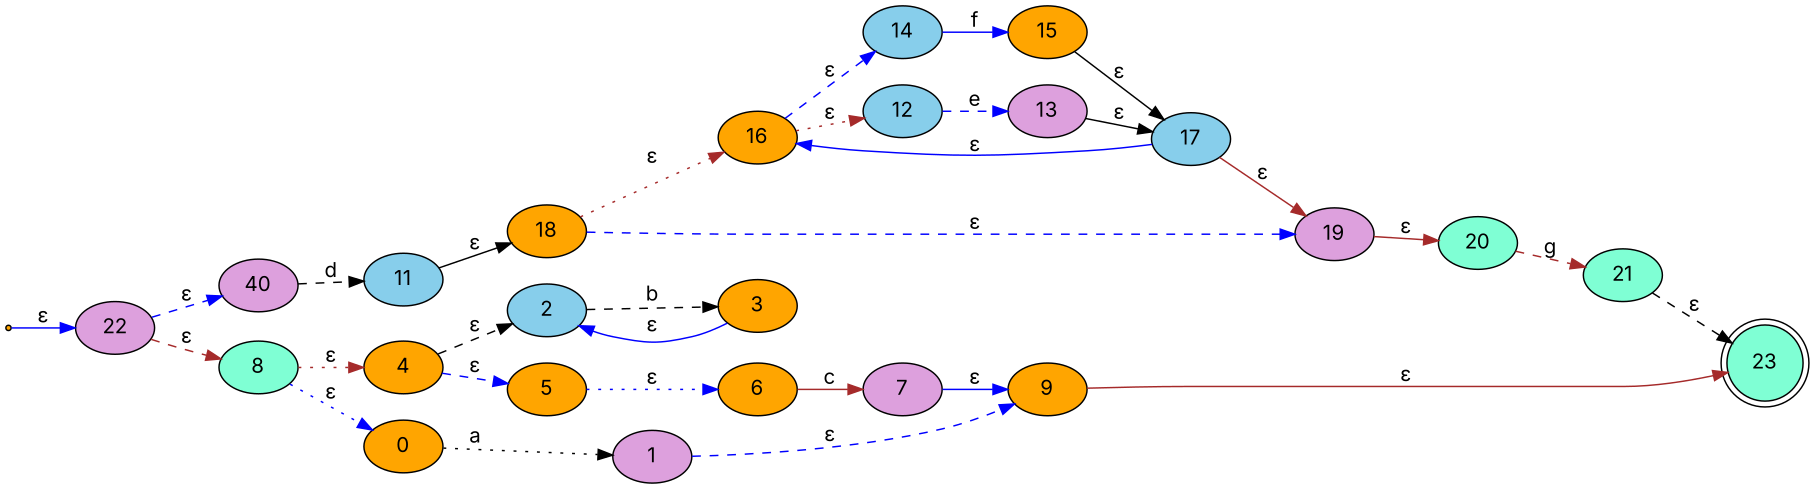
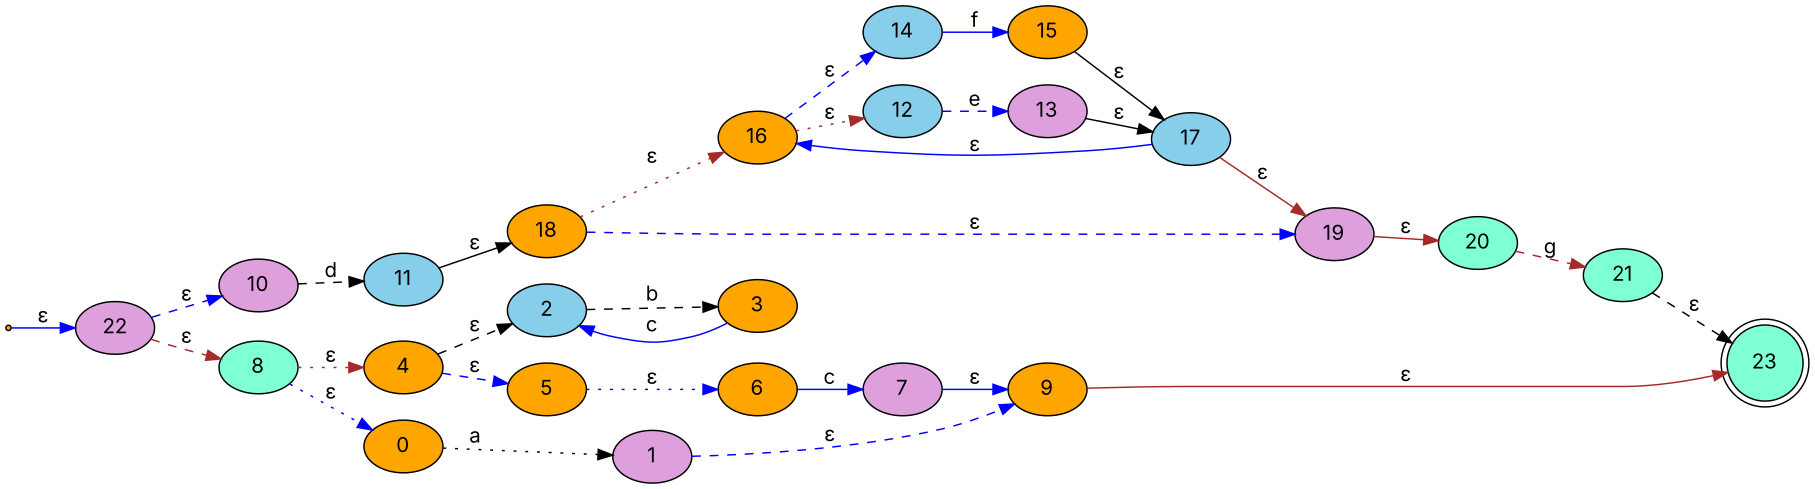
node "40": label "40" -> "10"
edge "3" -> "2": label "ε" -> "c"
edge "6" -> "7": color brown -> blue
